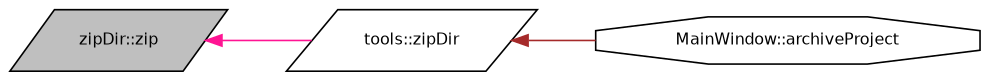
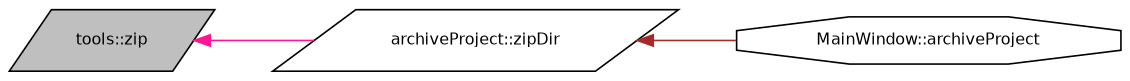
node "zipDir::zip": label "zipDir::zip" -> "tools::zip"
node "tools::zipDir": label "tools::zipDir" -> "archiveProject::zipDir"
